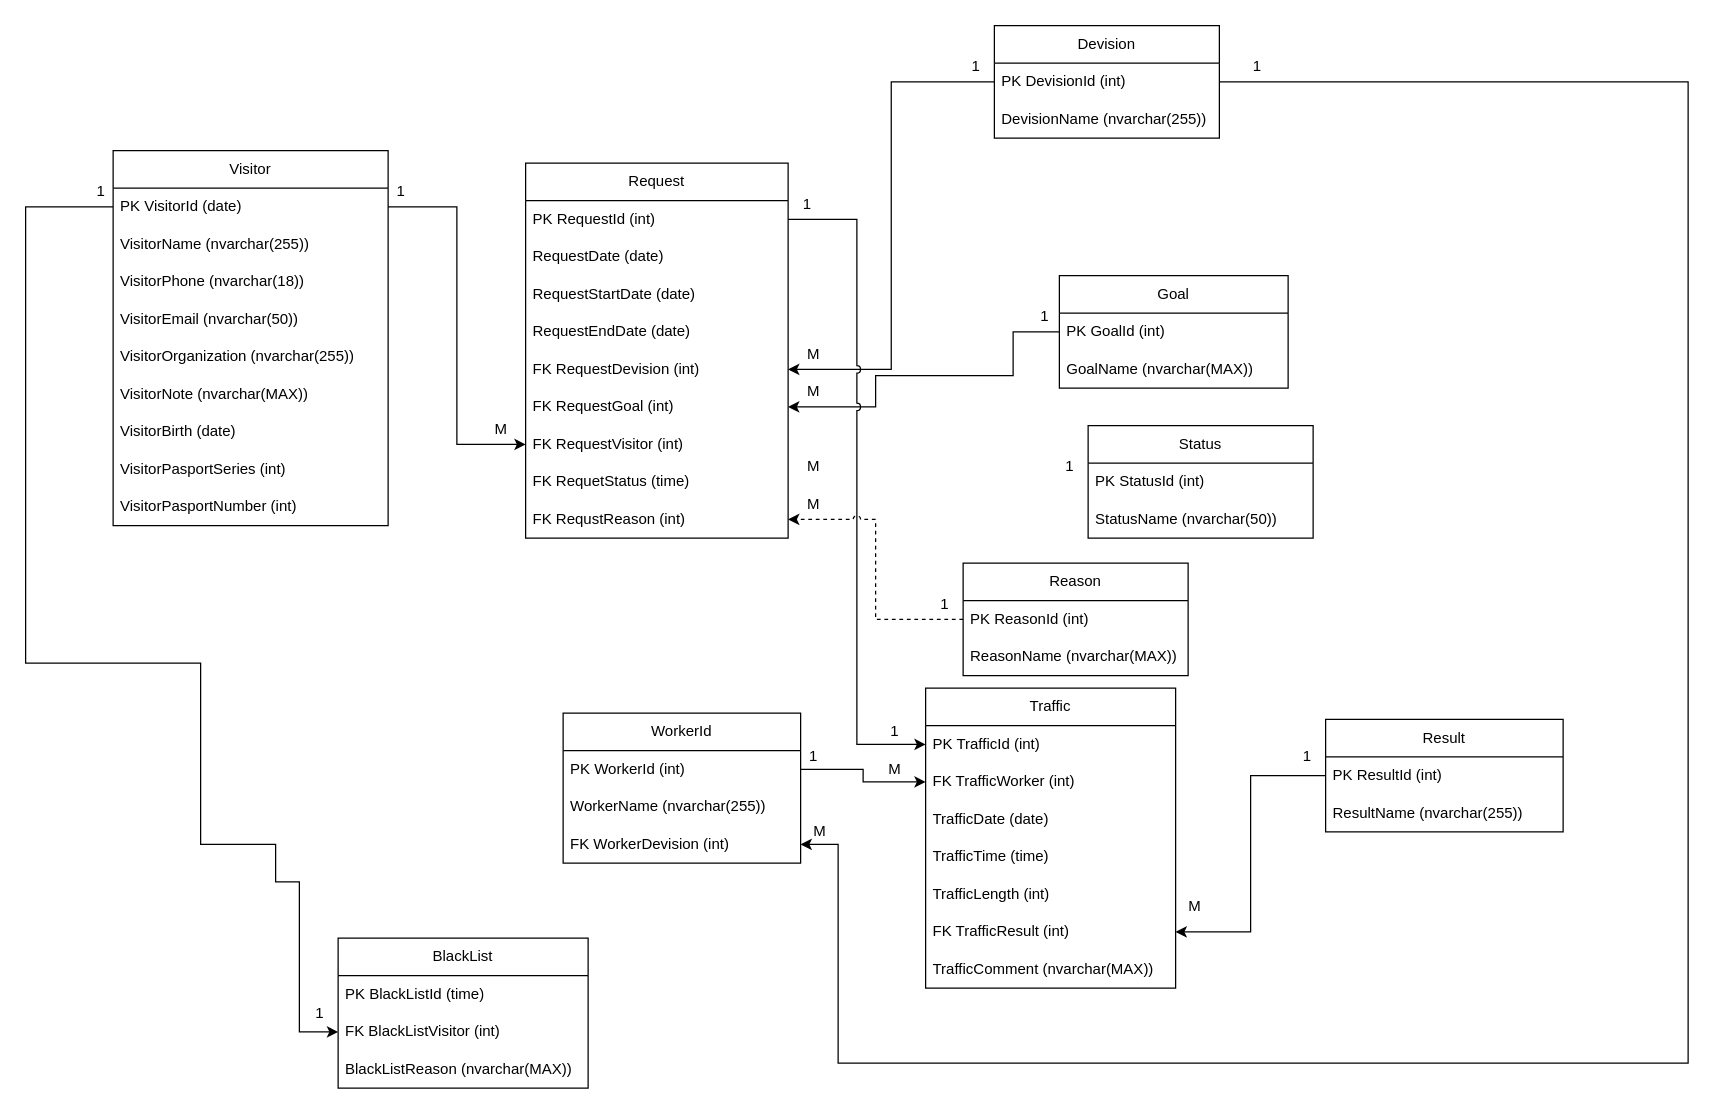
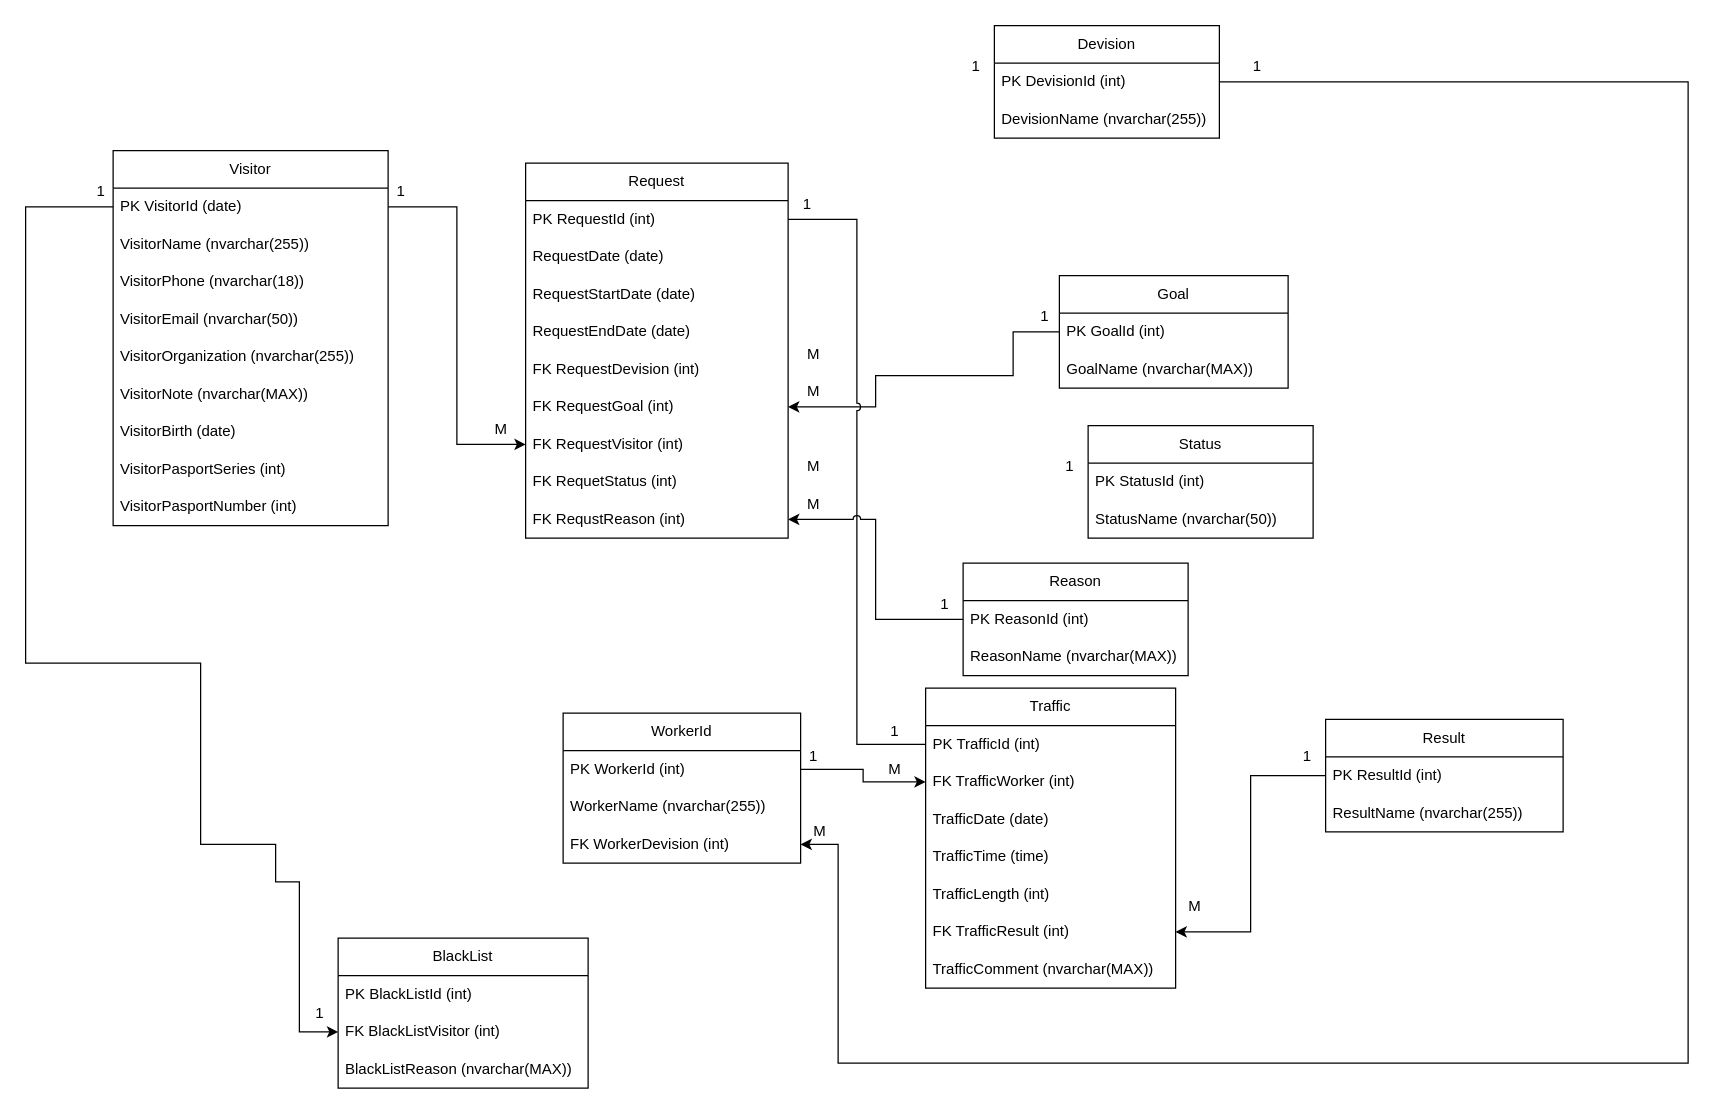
edge "PK DevisionId (int)" -> "FK RequestDevision (int)": removed
node "FK RequetStatus (time)": label "FK RequetStatus (time)" -> "FK RequetStatus (int)"
edge "PK ReasonId (int)" -> "FK RequstReason (int)": style dashed -> solid
edge "PK RequestId (int)" -> "PK TrafficId (int)": arrowhead classic -> none
node "PK BlackListId (time)": label "PK BlackListId (time)" -> "PK BlackListId (int)"
